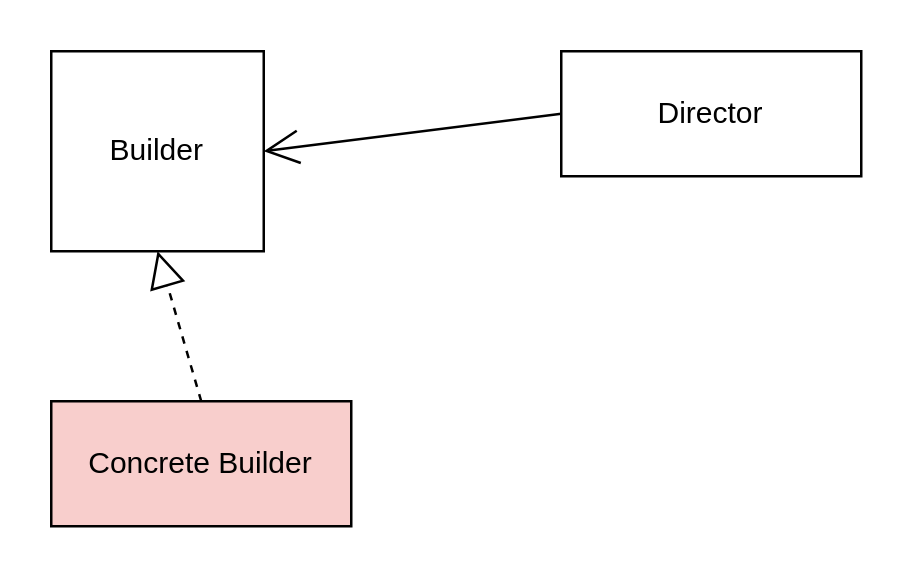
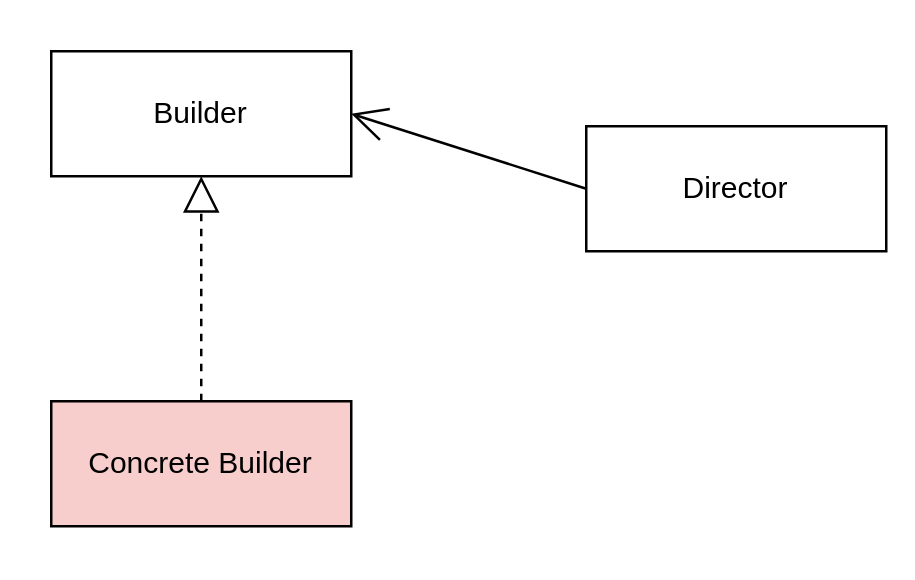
node "Director": moved (711, 114) -> (736, 189)
node "Builder": size 213x200 -> 300x125
